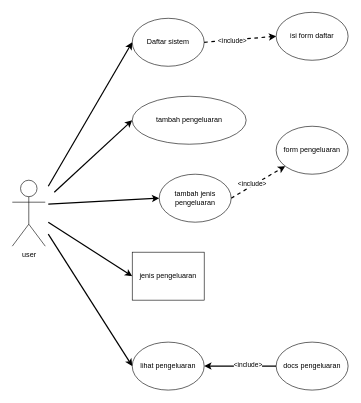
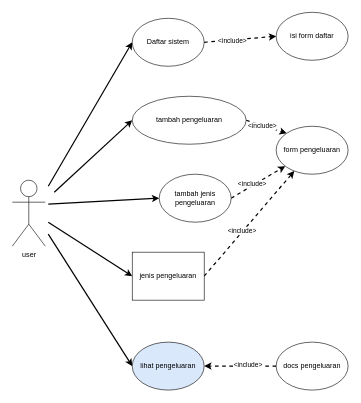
edge "tambah pengeluaran" -> "form pengeluaran": added, label "<include>"
edge "jenis pengeluaran" -> "form pengeluaran": added, label "<include>"
node "lihat pengeluaran": fillcolor #ffffff -> #dae8fc
edge "docs pengeluaran" -> "lihat pengeluaran": style solid -> dashed
